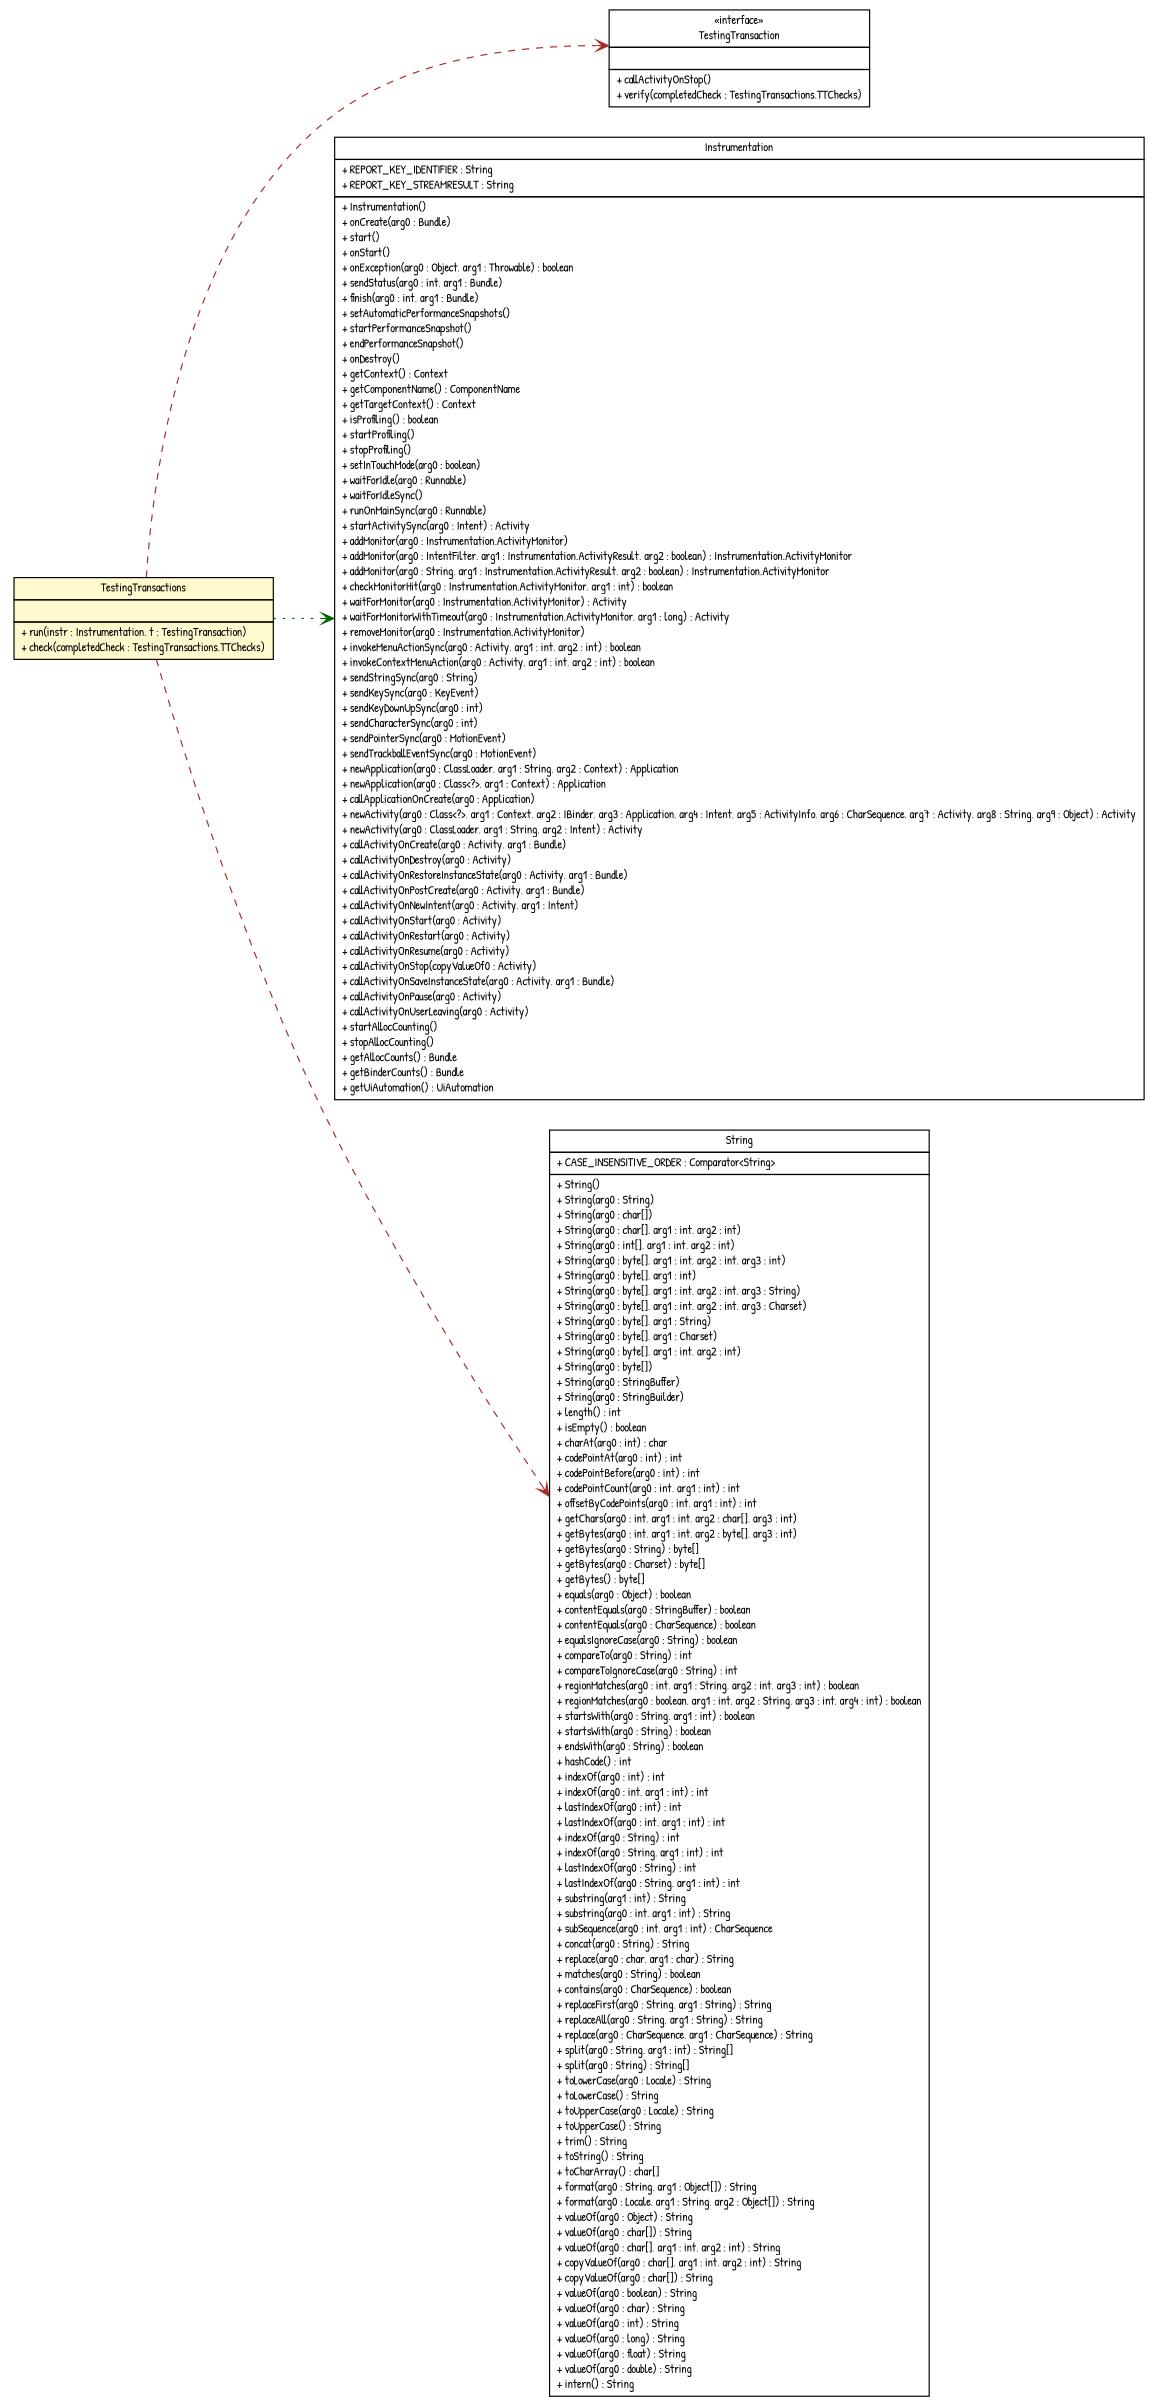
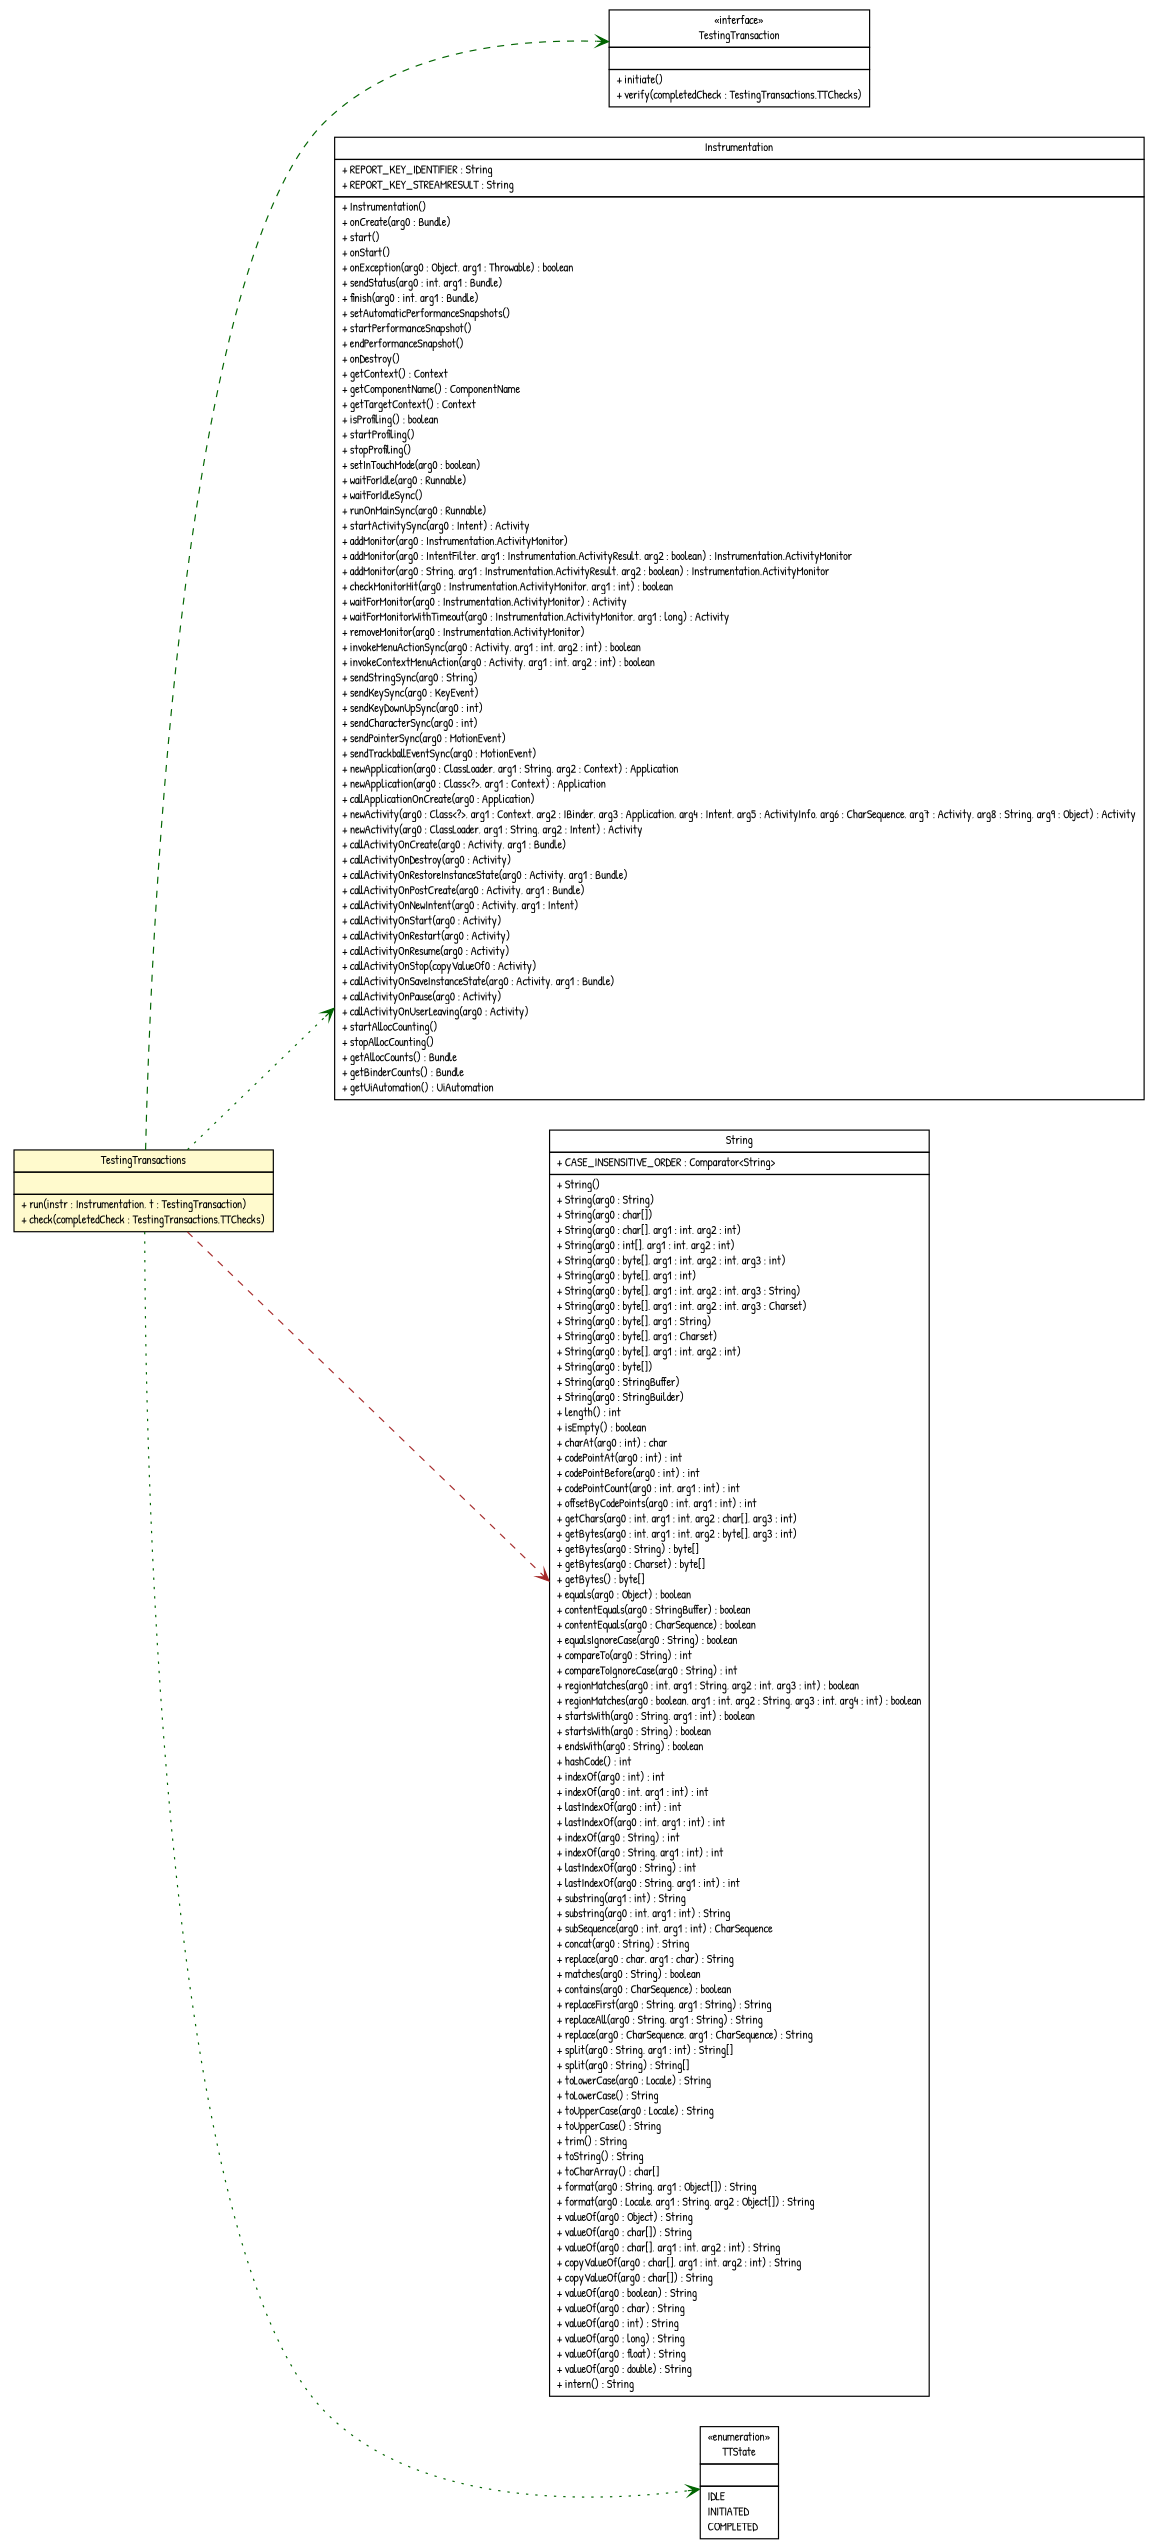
node "TestingTransaction": text "+ callActivityOnStop()" -> "+ initiate()"
edge "TestingTransactions" -> "TestingTransaction": color brown -> darkgreen
node "TTState": added
